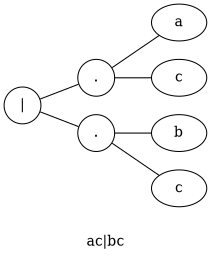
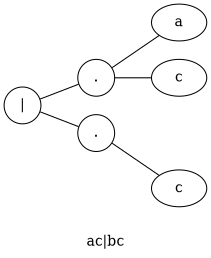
node "b": removed
